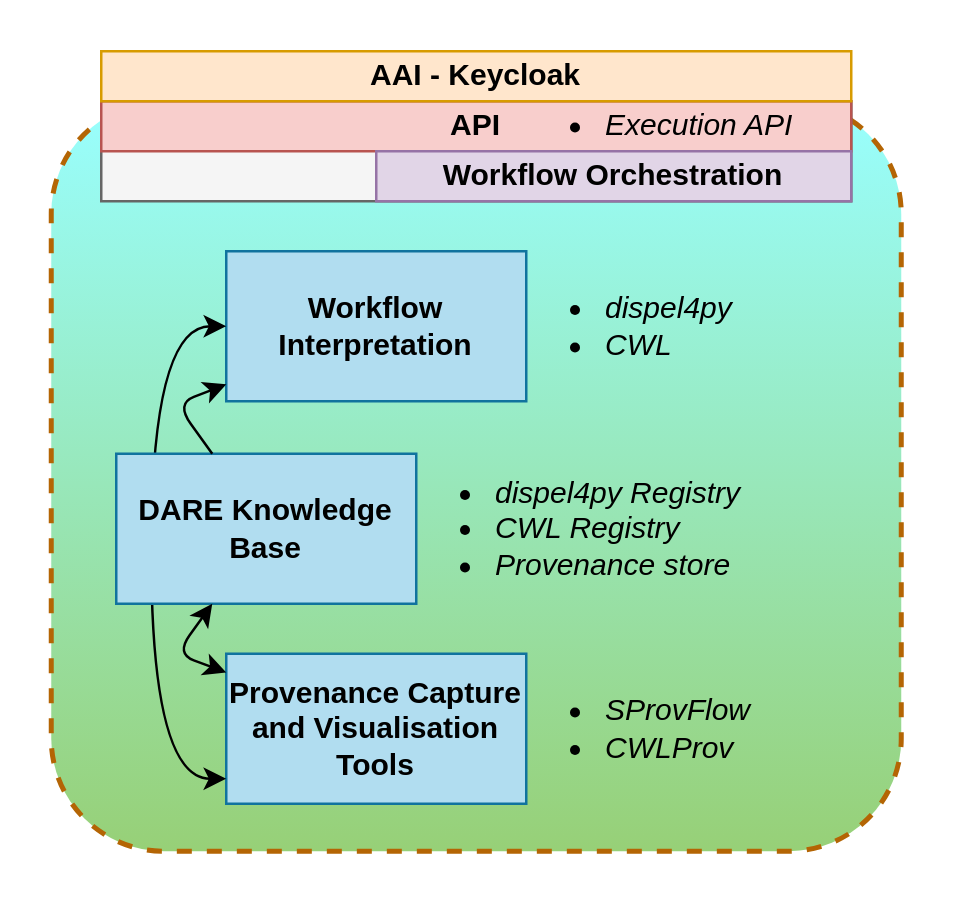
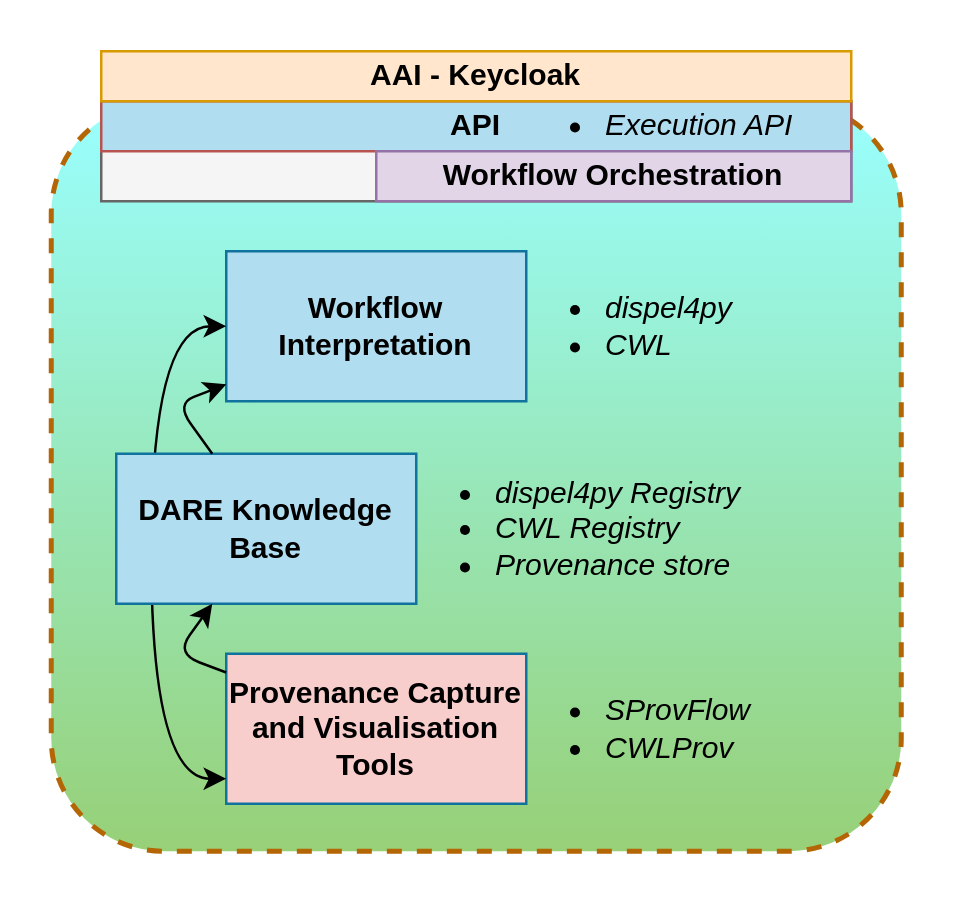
node "API": fillcolor #f8cecc -> #b1ddf0
edge "DARE Knowledge Base" -- "Provenance Capture and Visualisation Tools": arrowhead classic -> none
node "Provenance Capture and Visualisation Tools": fillcolor #b1ddf0 -> #f8cecc
